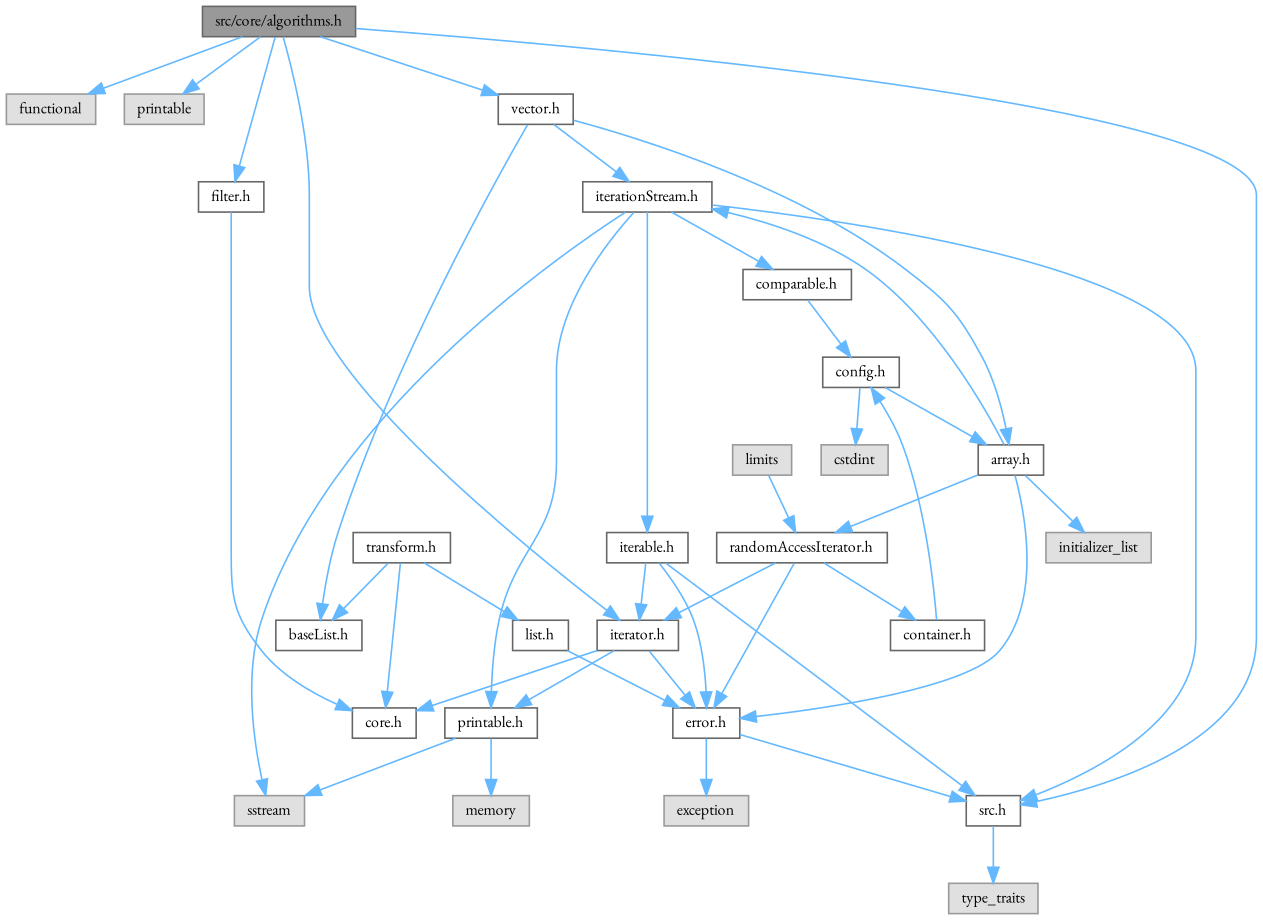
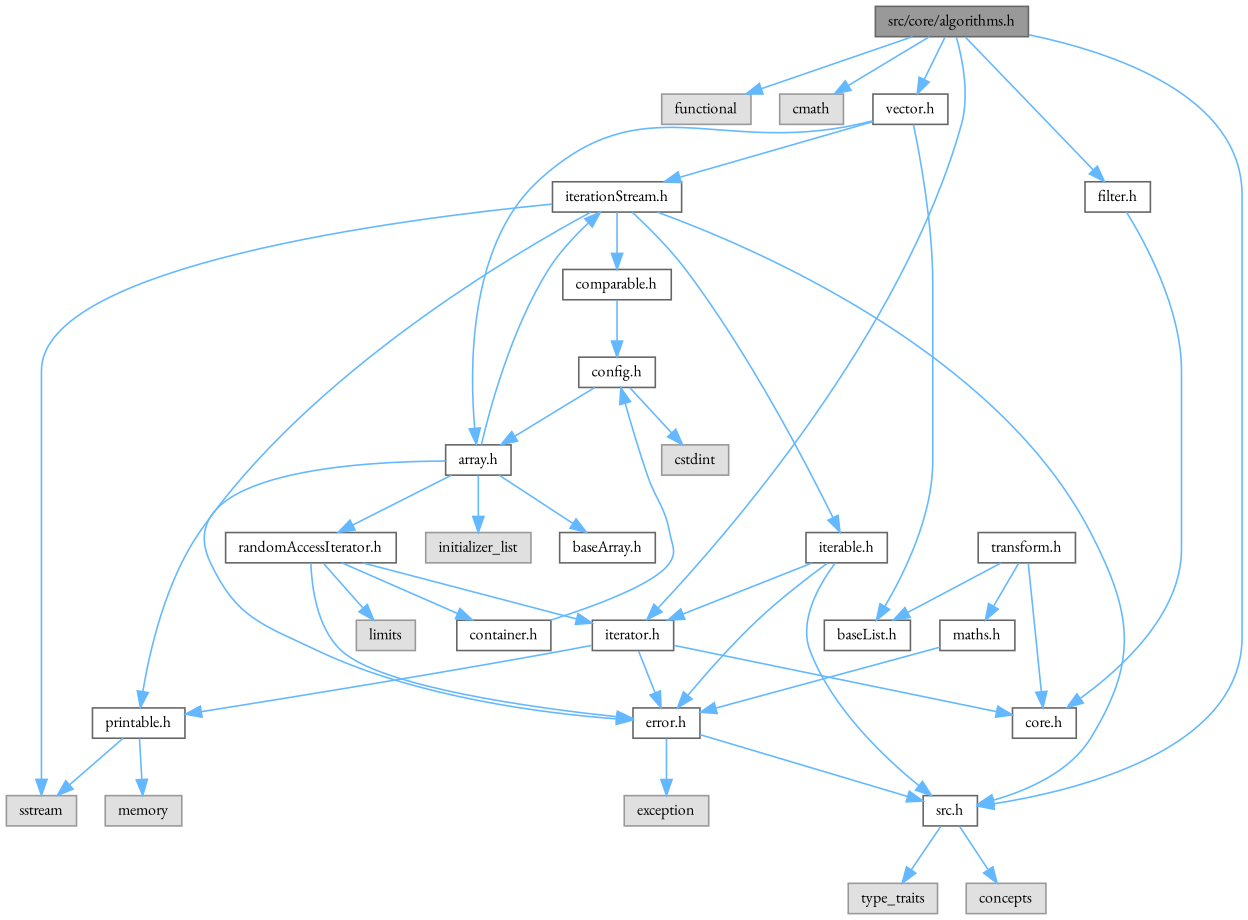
node "printable": label "printable" -> "cmath"
edge "limits" -> "randomAccessIterator.h": reversed
node "baseArray.h": added
node "list.h": label "list.h" -> "maths.h"
node "concepts": added
